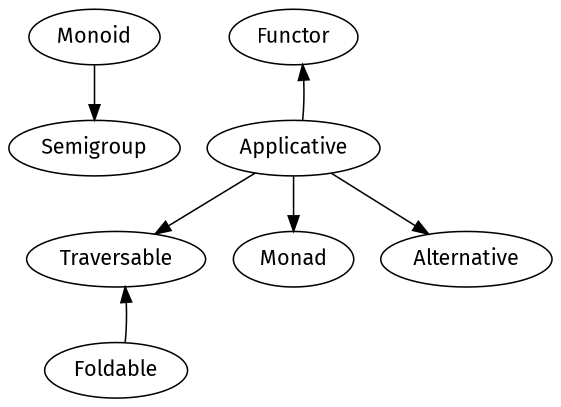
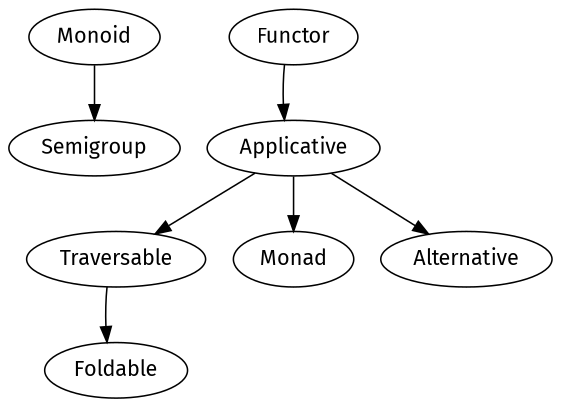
edge "Applicative" -> "Functor": reversed
edge "Foldable" -> "Traversable": reversed
